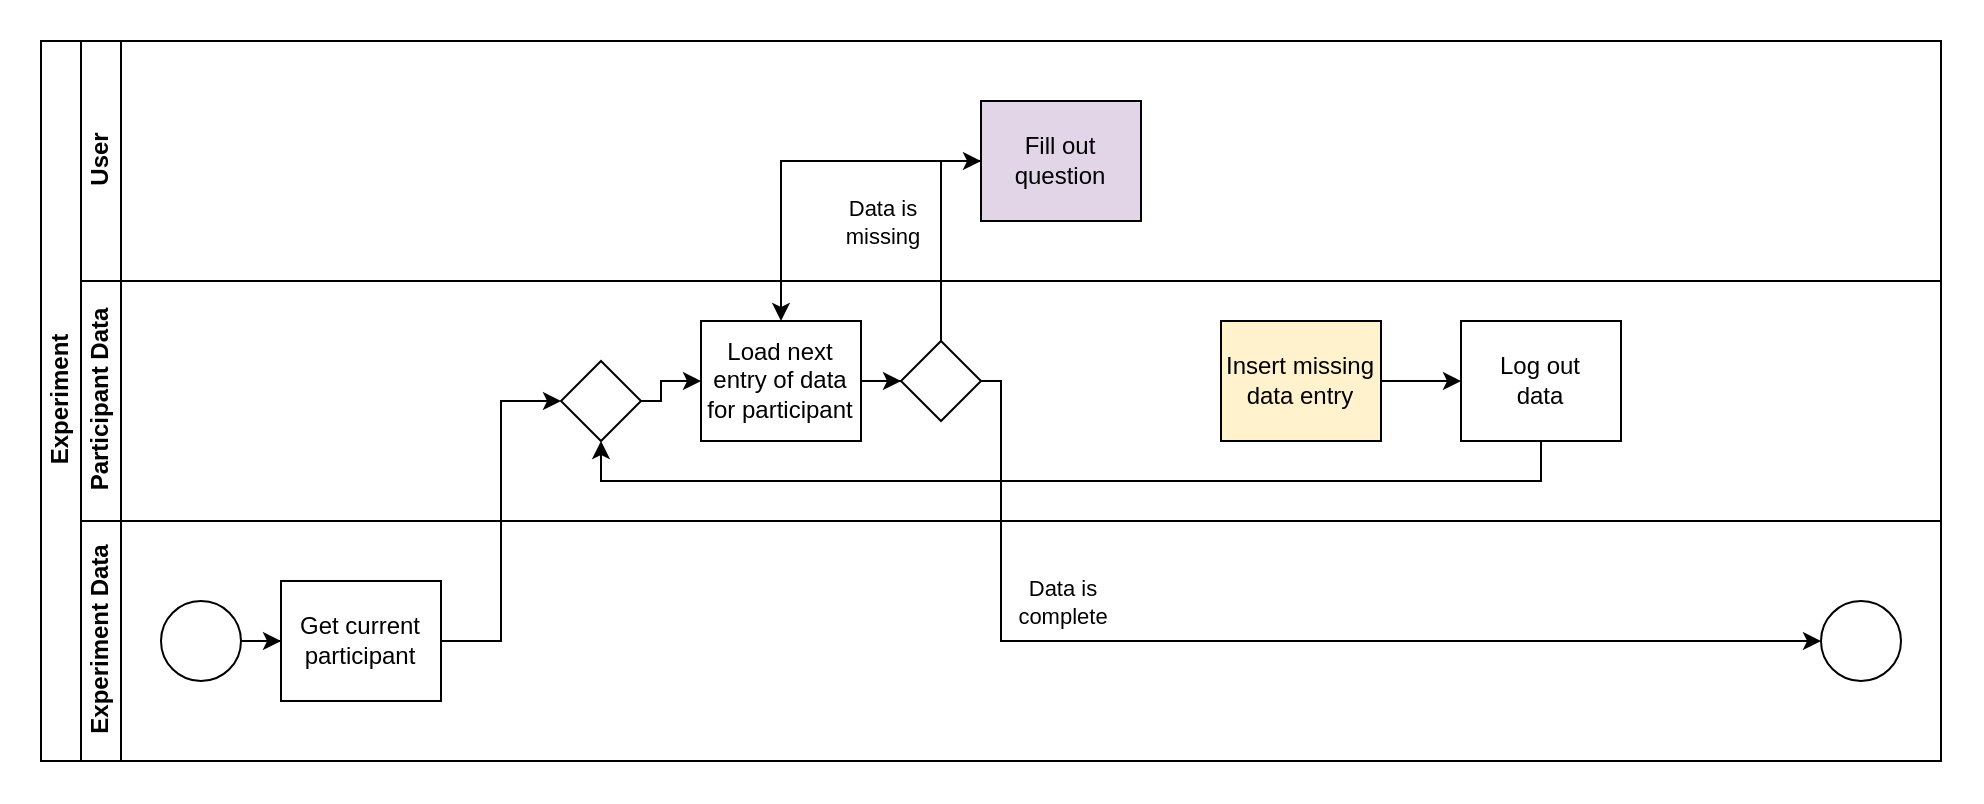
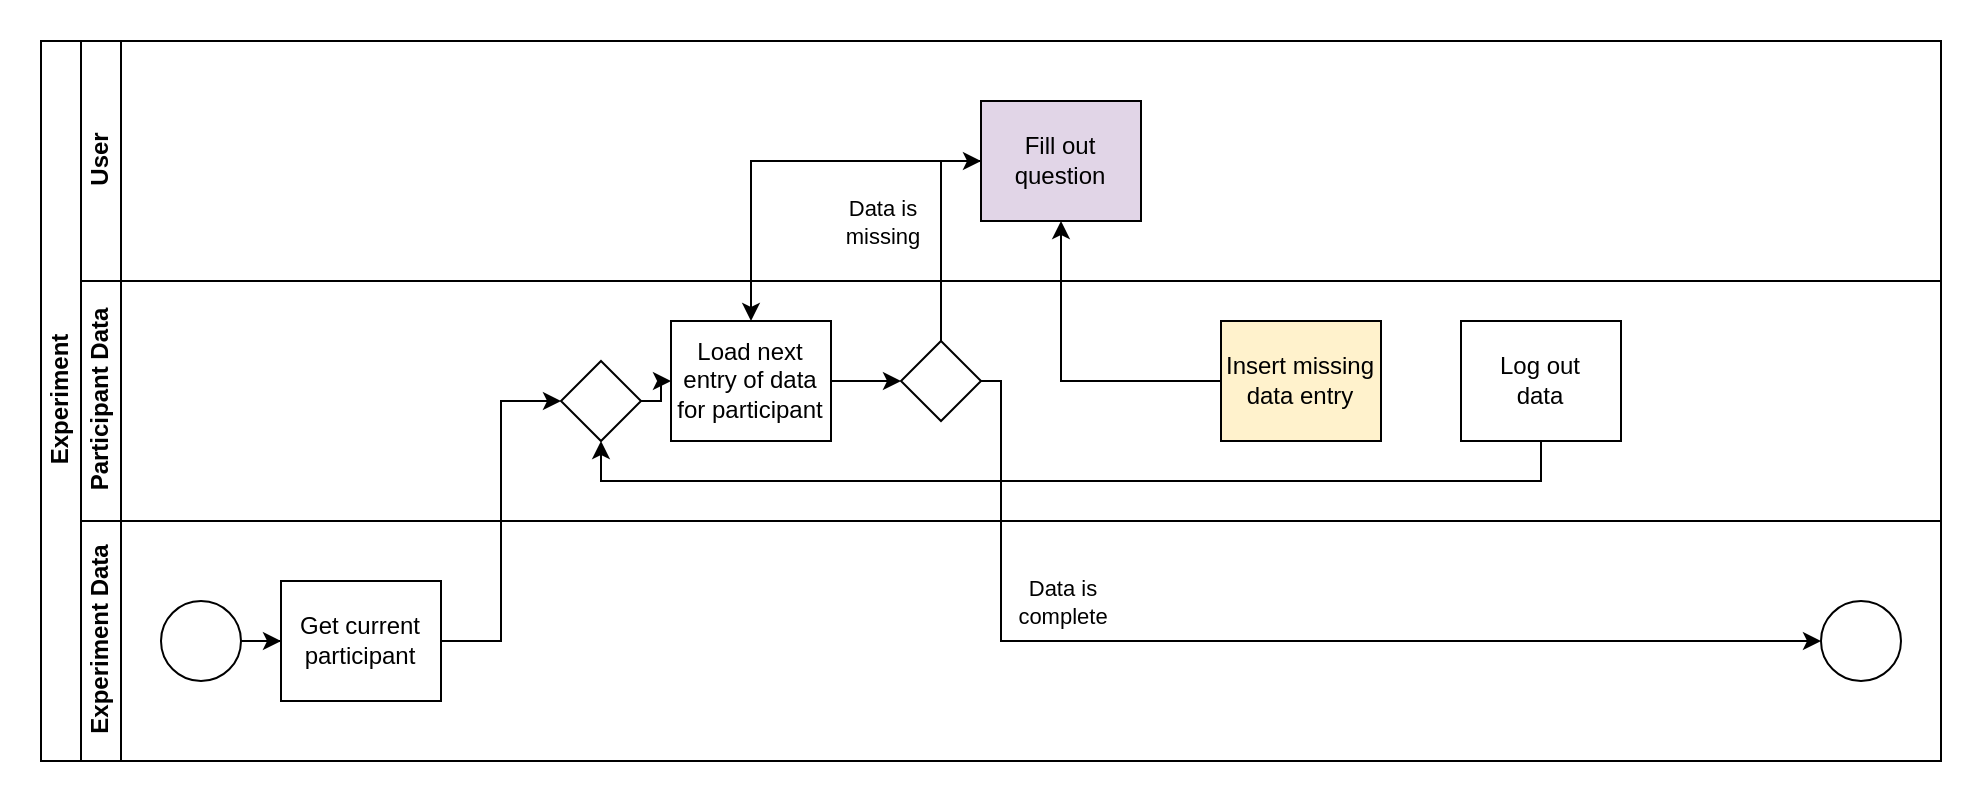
node "Load next entry of data for participant": moved (781, 381) -> (751, 381)
edge "Insert missing data entry" -> "Log out data": now "Insert missing data entry" -> "Fill out question"
